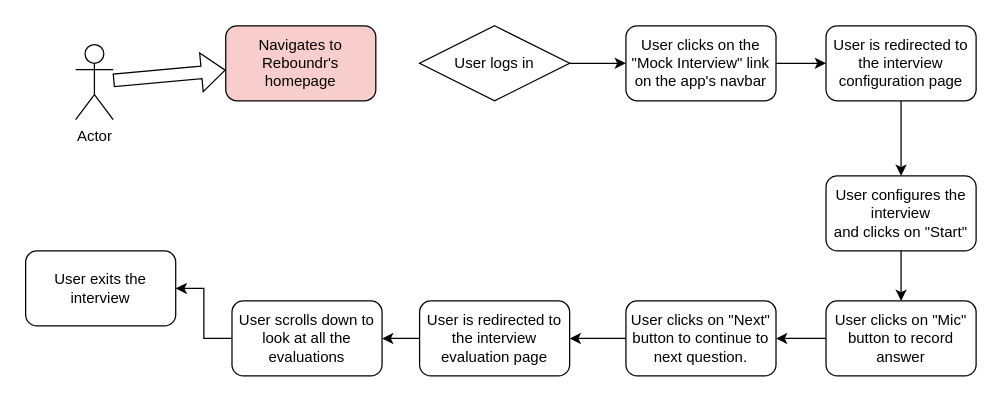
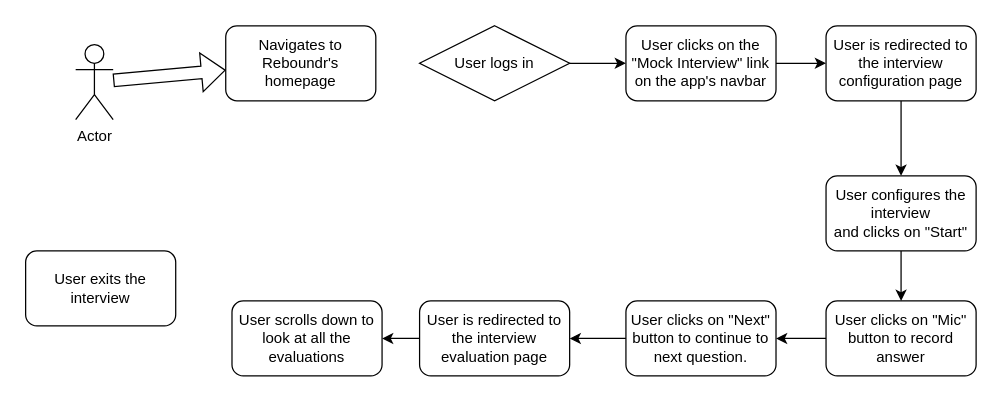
node "Navigates to Reboundr's homepage": fillcolor #f8cecc -> #ffffff
edge "User scrolls down to look at all the evaluations" -> "User exits the interview": removed
